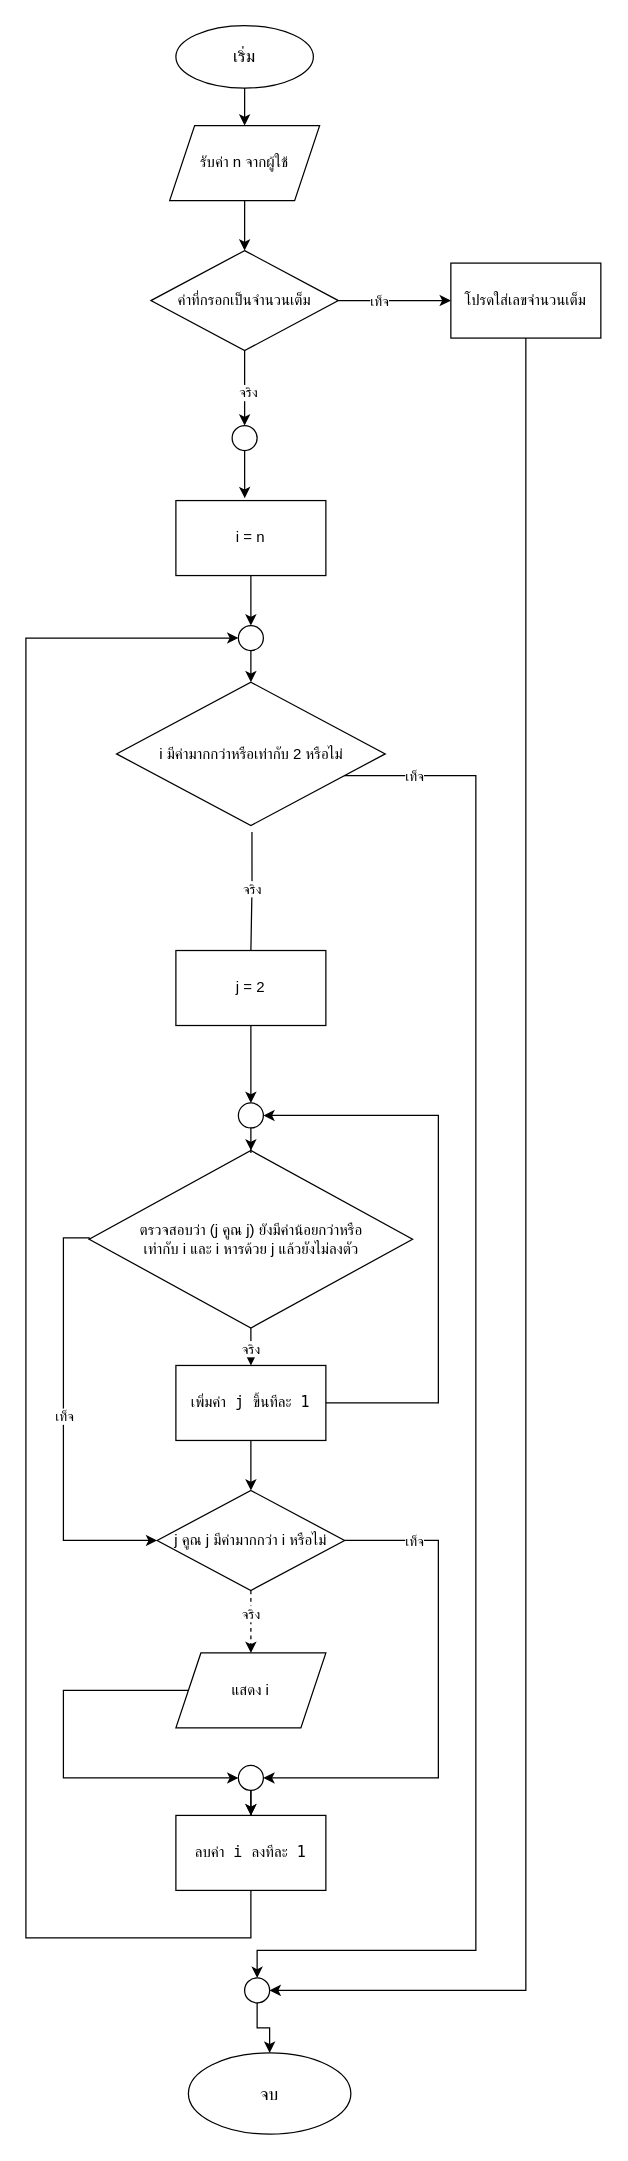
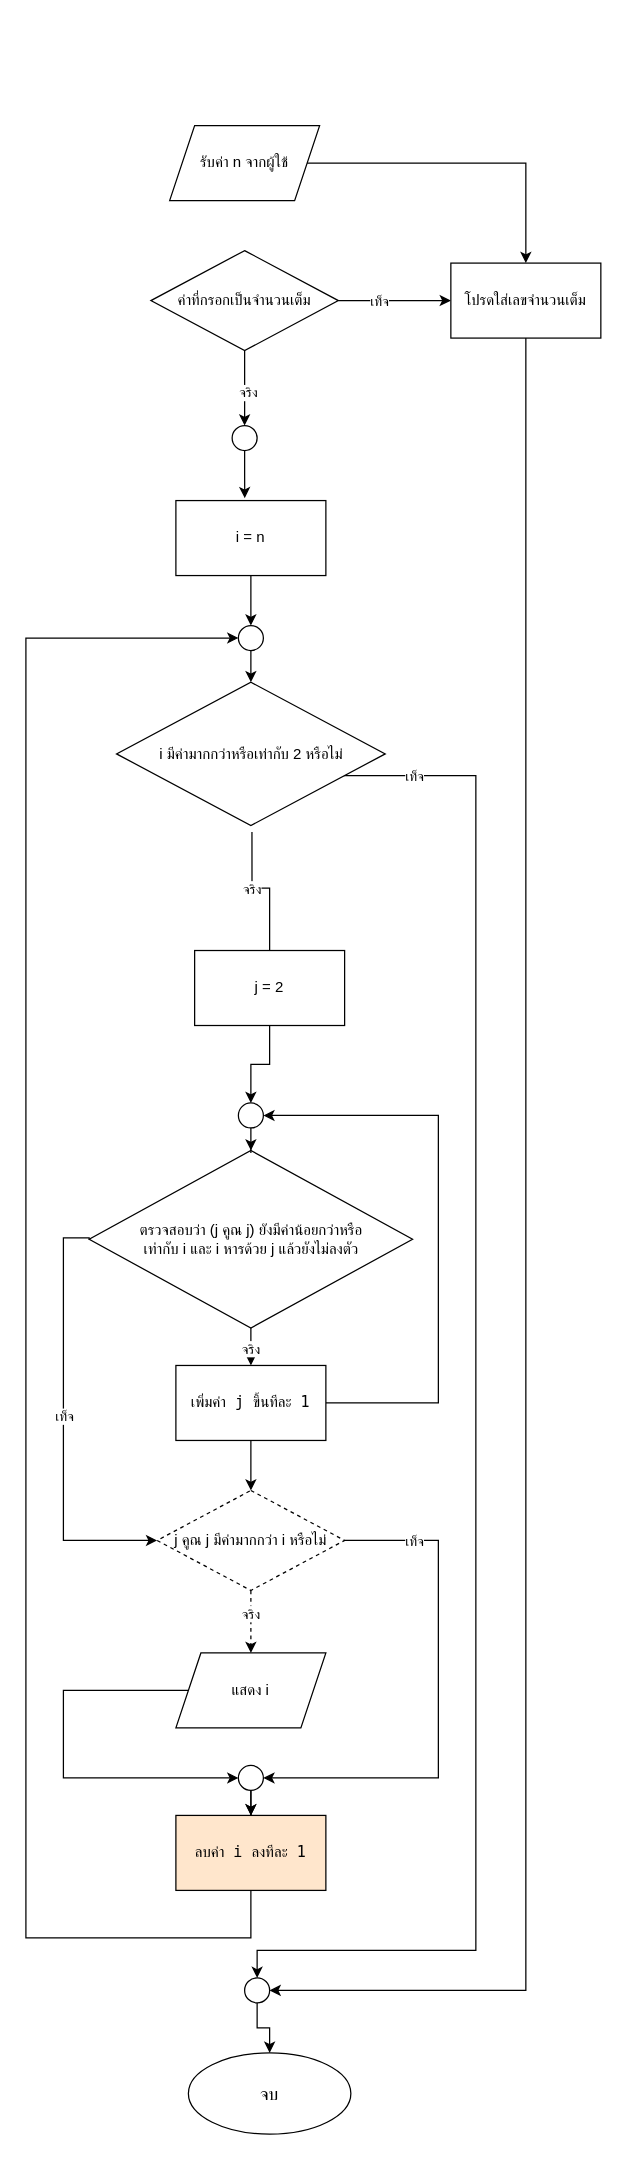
node "เริ่ม": removed
edge "เริ่ม" -> "รับค่า n จากผู้ใช้": removed
edge "รับค่า n จากผู้ใช้" -> "ค่าที่กรอกเป็นจำนวนเต็ม": now "รับค่า n จากผู้ใช้" -> "โปรดใส่เลขจำนวนเต็ม"
node "j = 2": moved (251, 988) -> (269, 988)
node "j คูณ j มีค่ามากกว่า i หรือไม่": style solid -> dashed
node "ลบค่า i ลงทีละ 1": fillcolor #ffffff -> #ffe6cc
